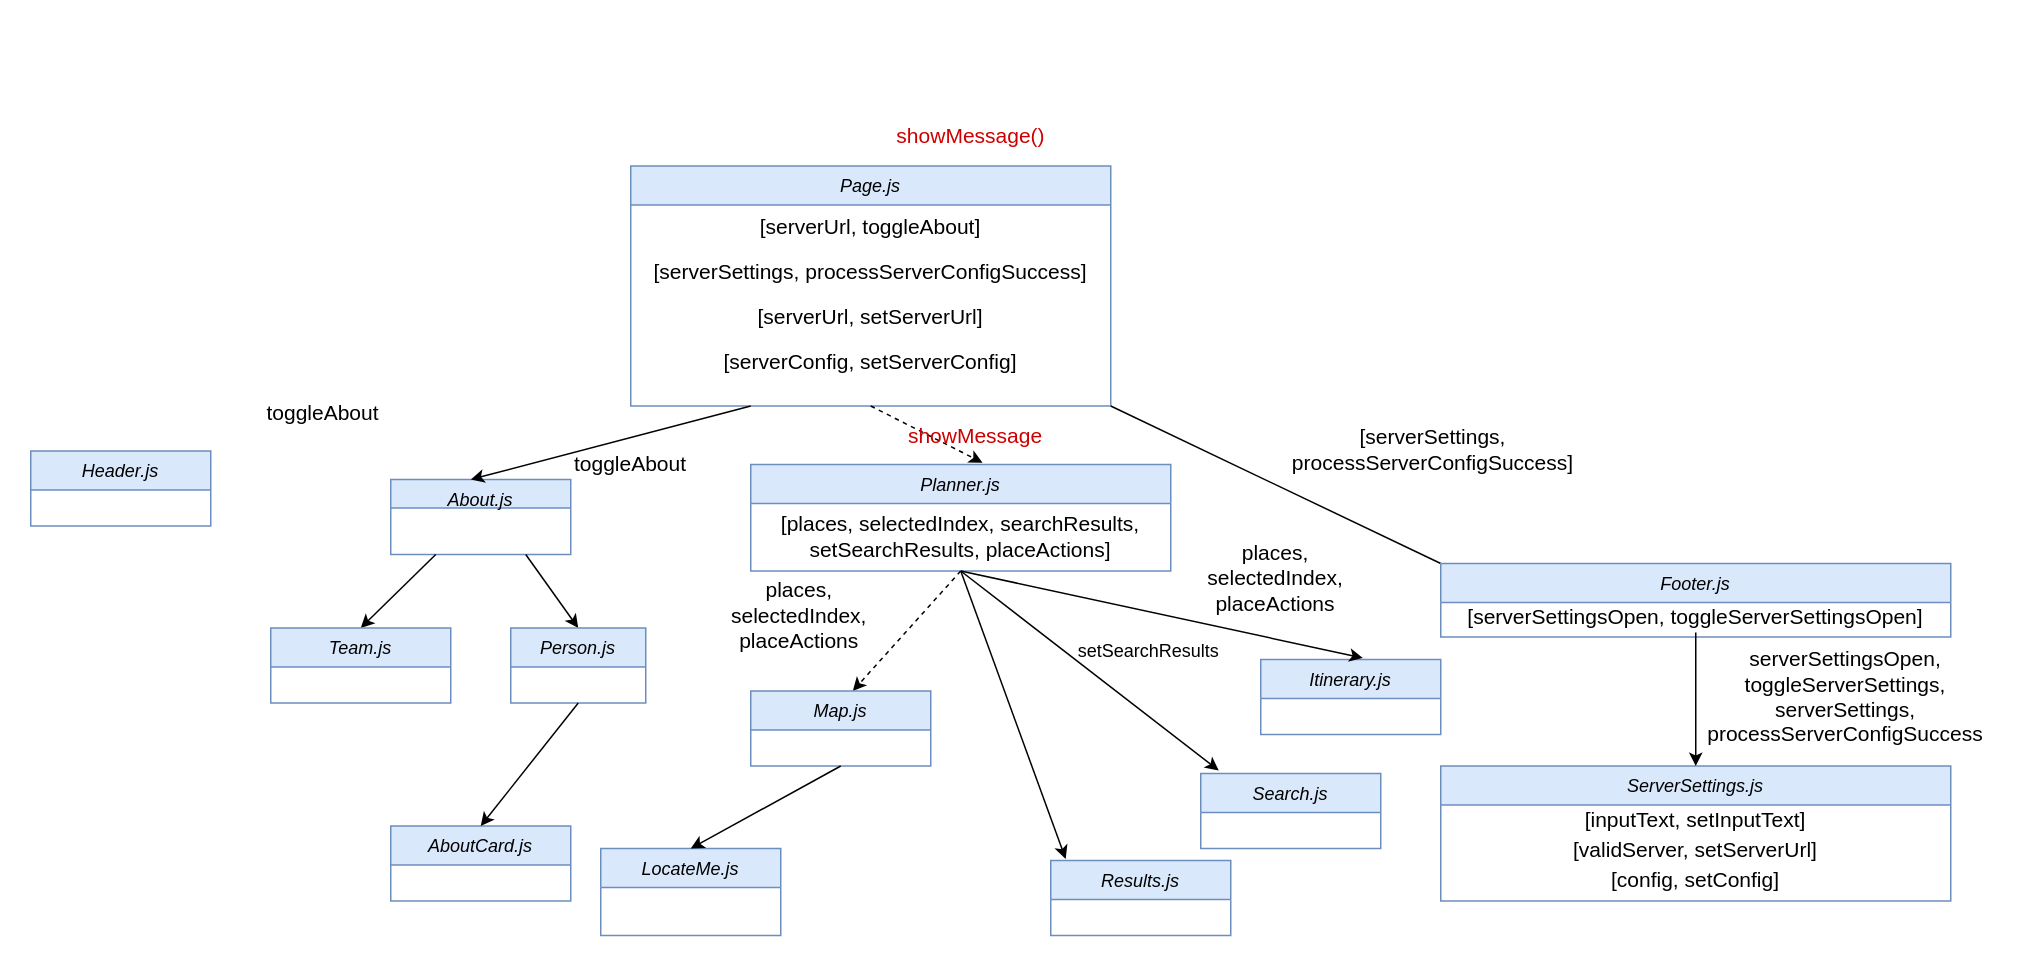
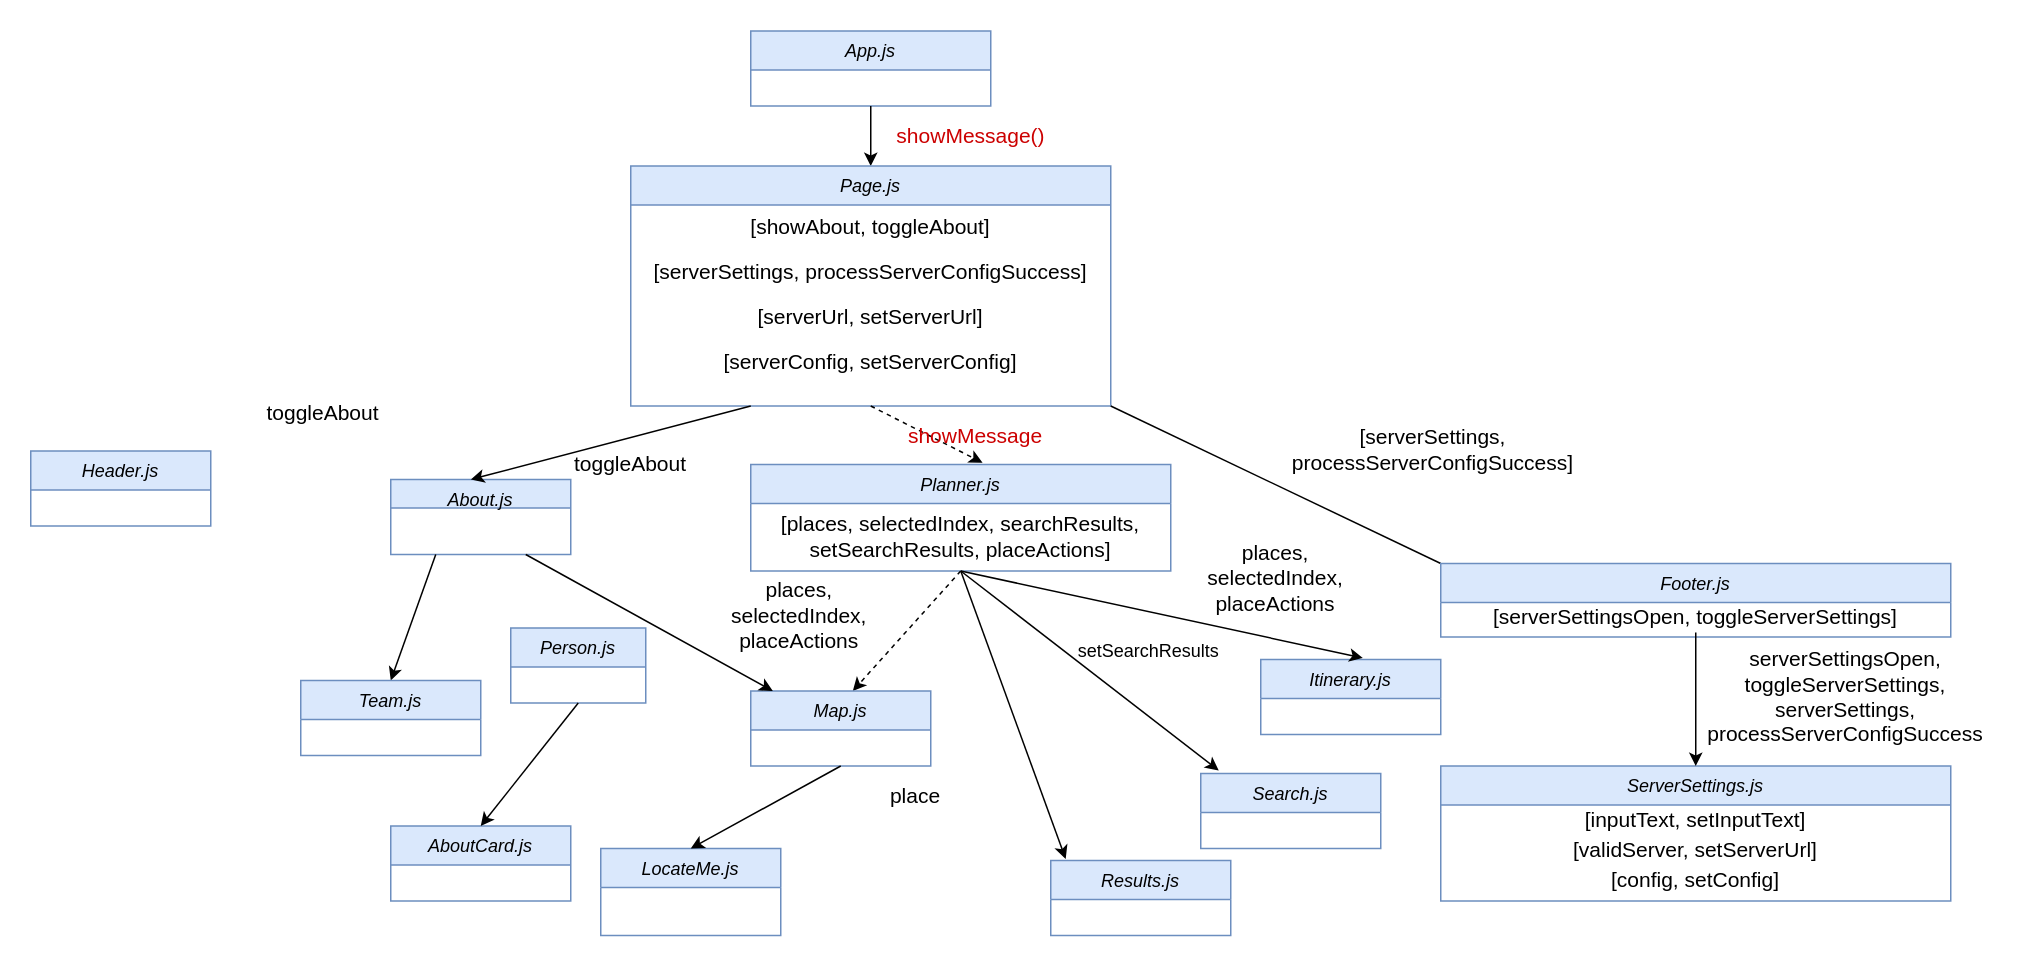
node "App.js": added
edge "App.js" -> "Page.js": added
node "[serverUrl, toggleAbout]": label "[serverUrl, toggleAbout]" -> "[showAbout, toggleAbout]"
edge "About.js" -> "Person.js": now "About.js" -> "Map.js"
node "[serverSettingsOpen, toggleServerSettingsOpen]": label "[serverSettingsOpen, toggleServerSettingsOpen]" -> "[serverSettingsOpen, toggleServerSettings]"
node "Team.js": moved (361, 665) -> (391, 718)
node "place": added
